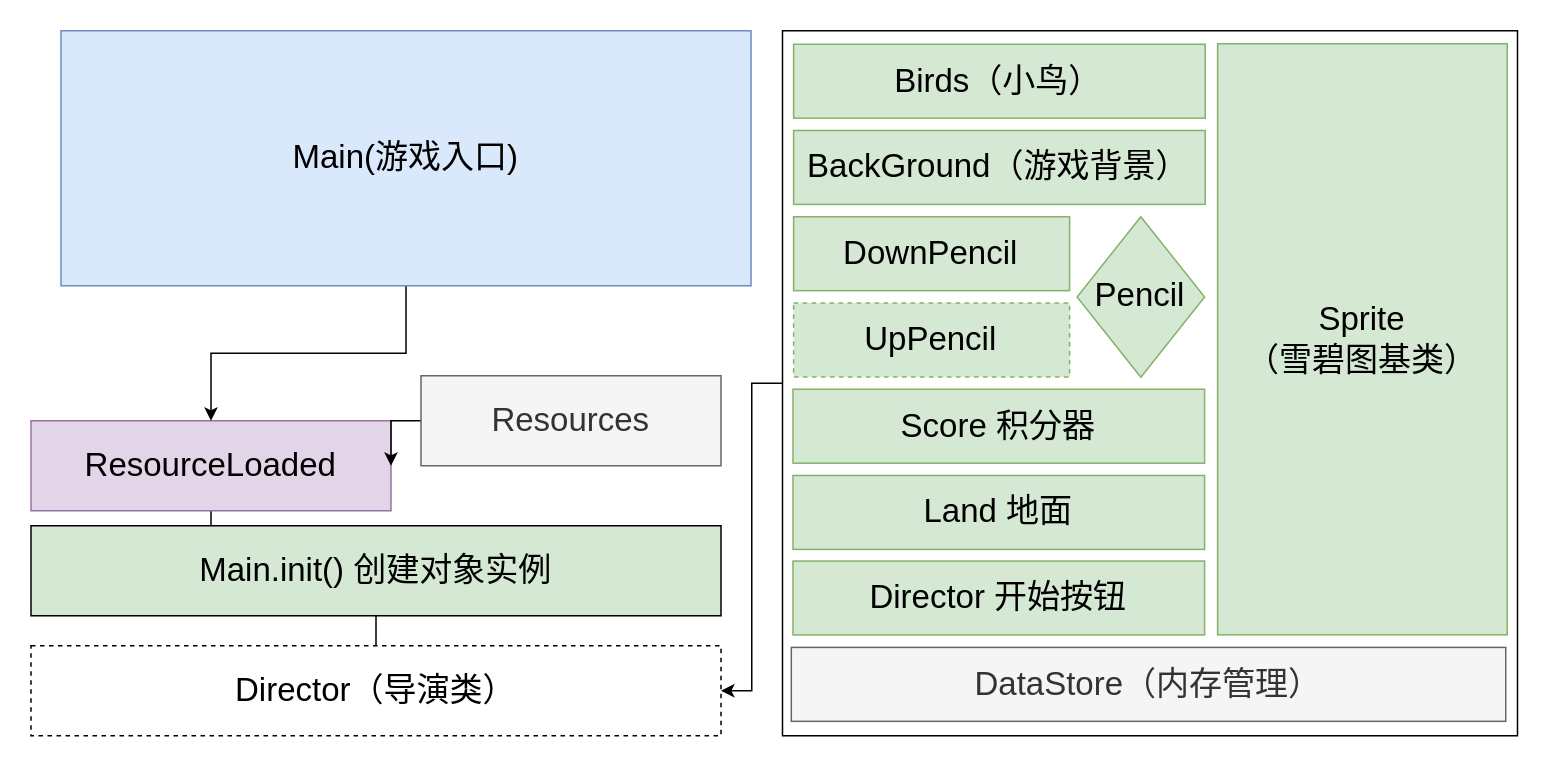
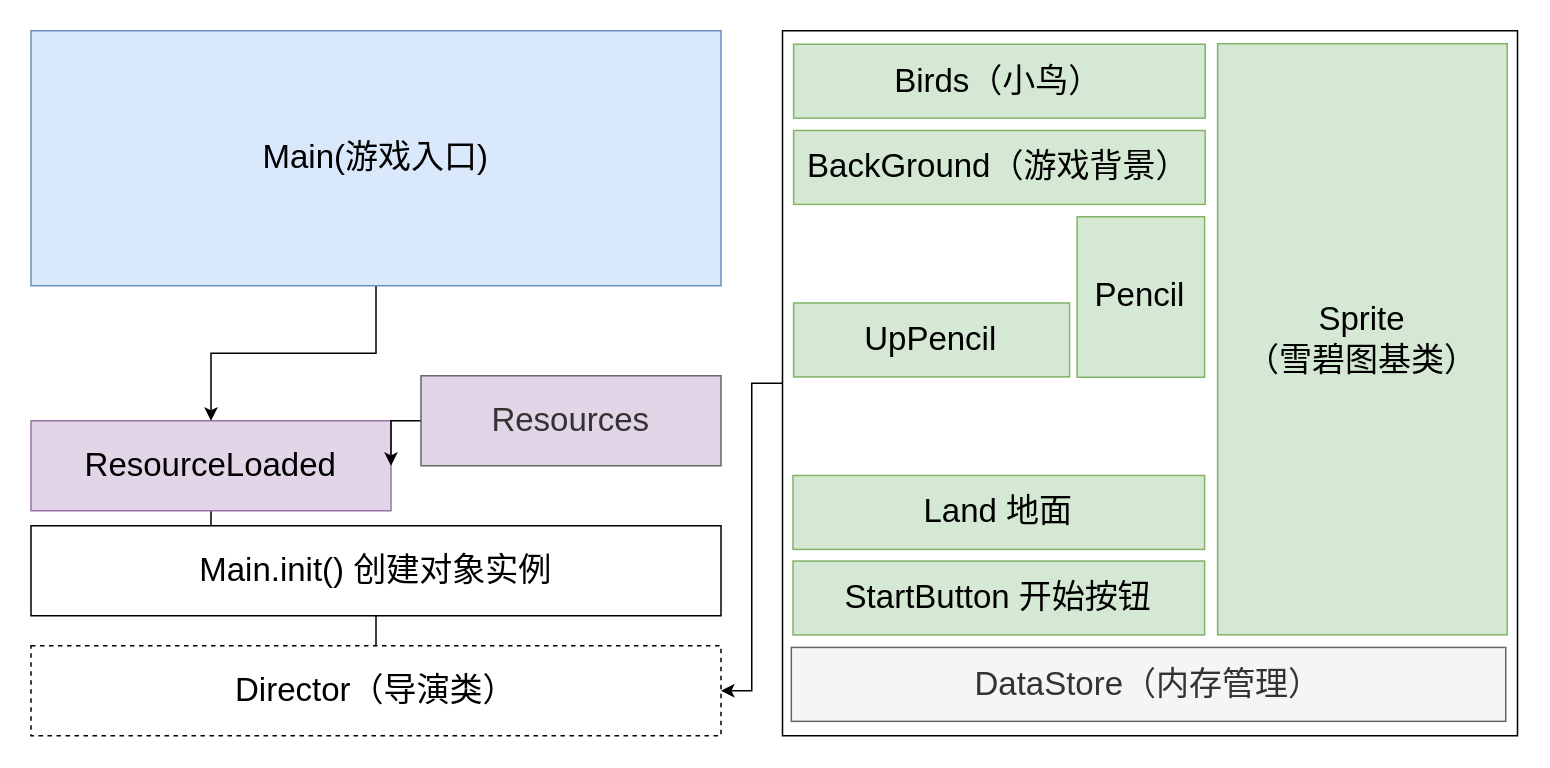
node "Main(游戏入口)": moved (406, 158) -> (376, 158)
node "DownPencil": removed
node "Pencil": shape diamond -> rectangle
node "UpPencil": style dashed -> solid
node "Resources": fillcolor #f5f5f5 -> #e1d5e7
node "Score 积分器": removed
node "Main.init() 创建对象实例": fillcolor #d5e8d4 -> #ffffff
node "Director 开始按钮": label "Director 开始按钮" -> "StartButton 开始按钮"
